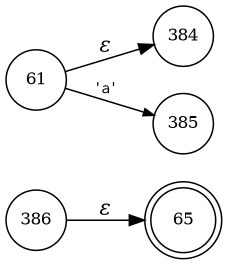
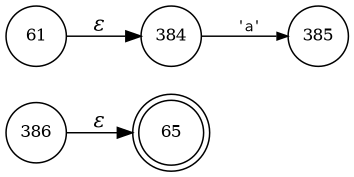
edge "61" -> "385": now "384" -> "385"
